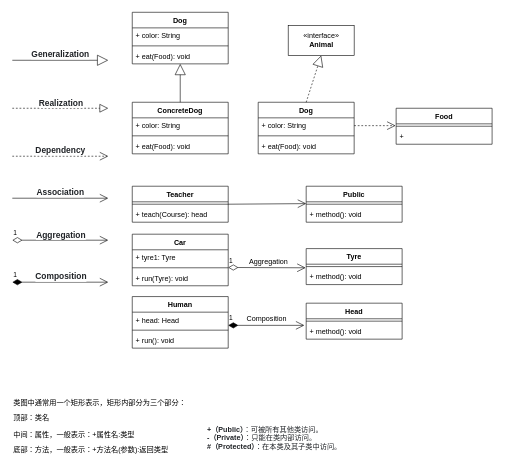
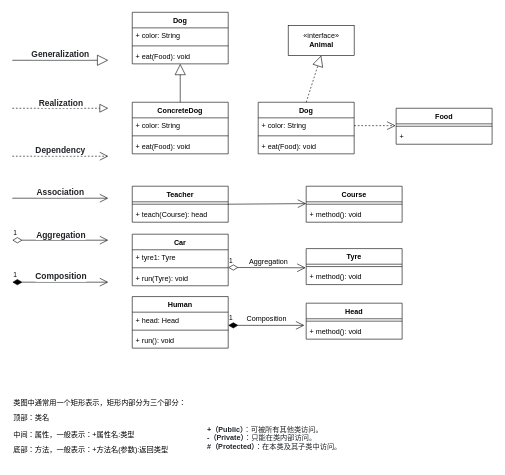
node "Public": label "Public" -> "Course"
